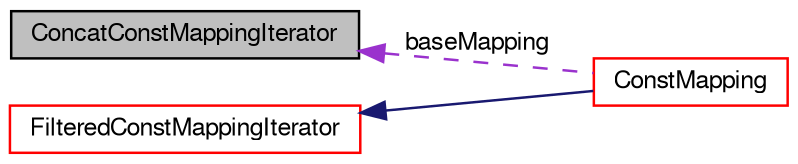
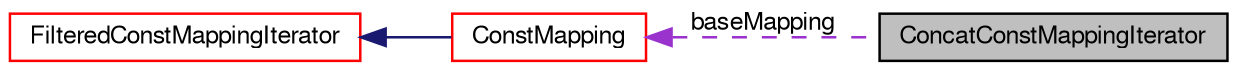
edge "ConstMapping" -> "ConcatConstMappingIterator": reversed
